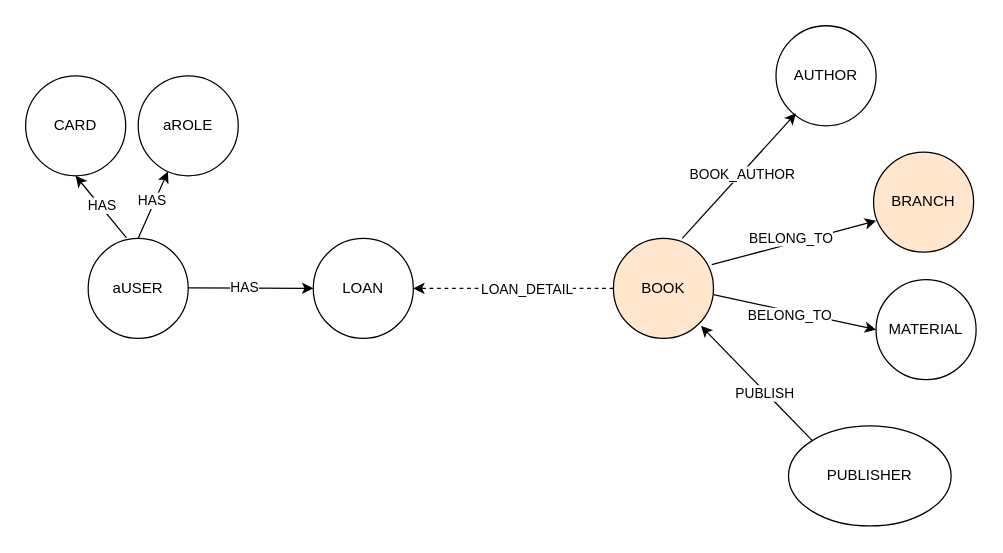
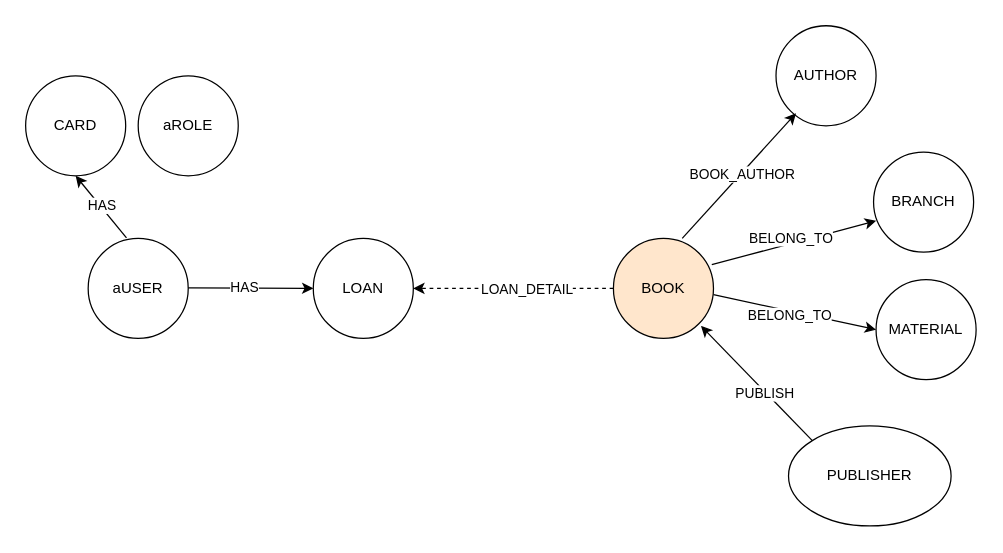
node "BRANCH": fillcolor #ffe6cc -> #ffffff
edge "aUSER" -> "aROLE": removed, label "HAS"
